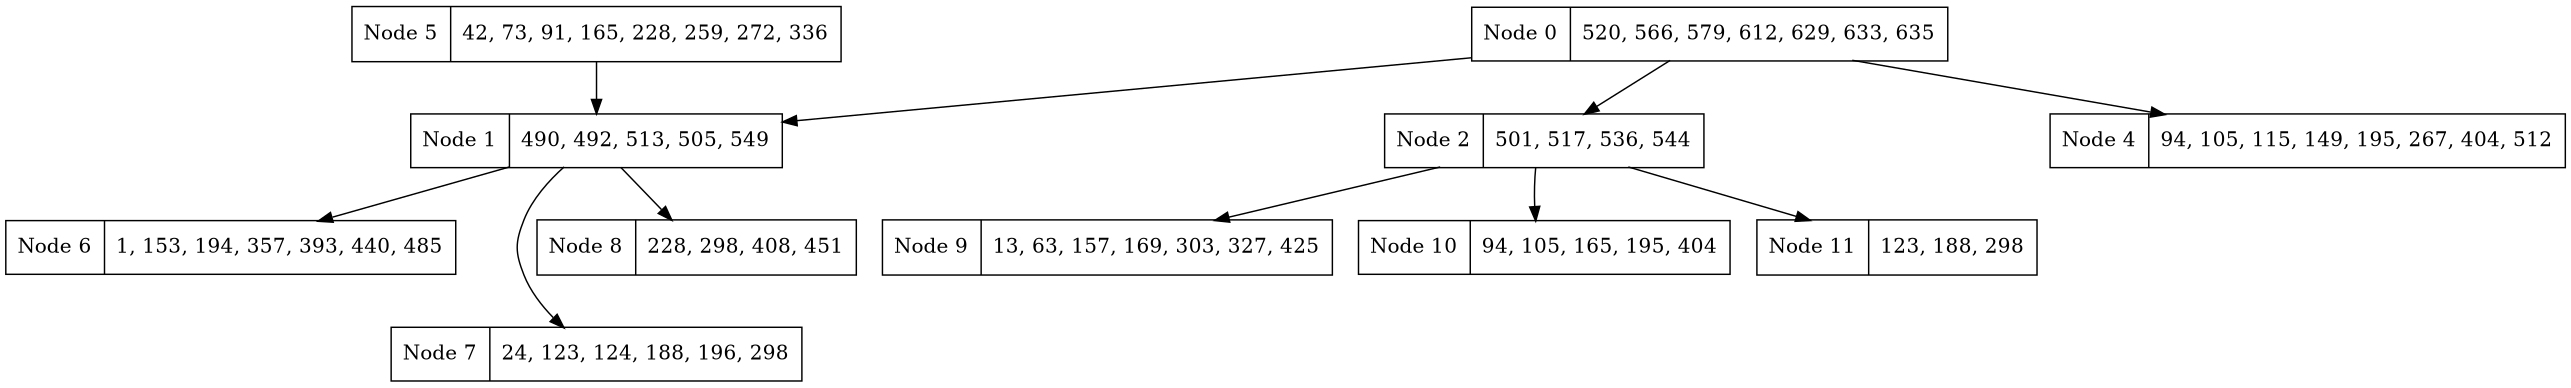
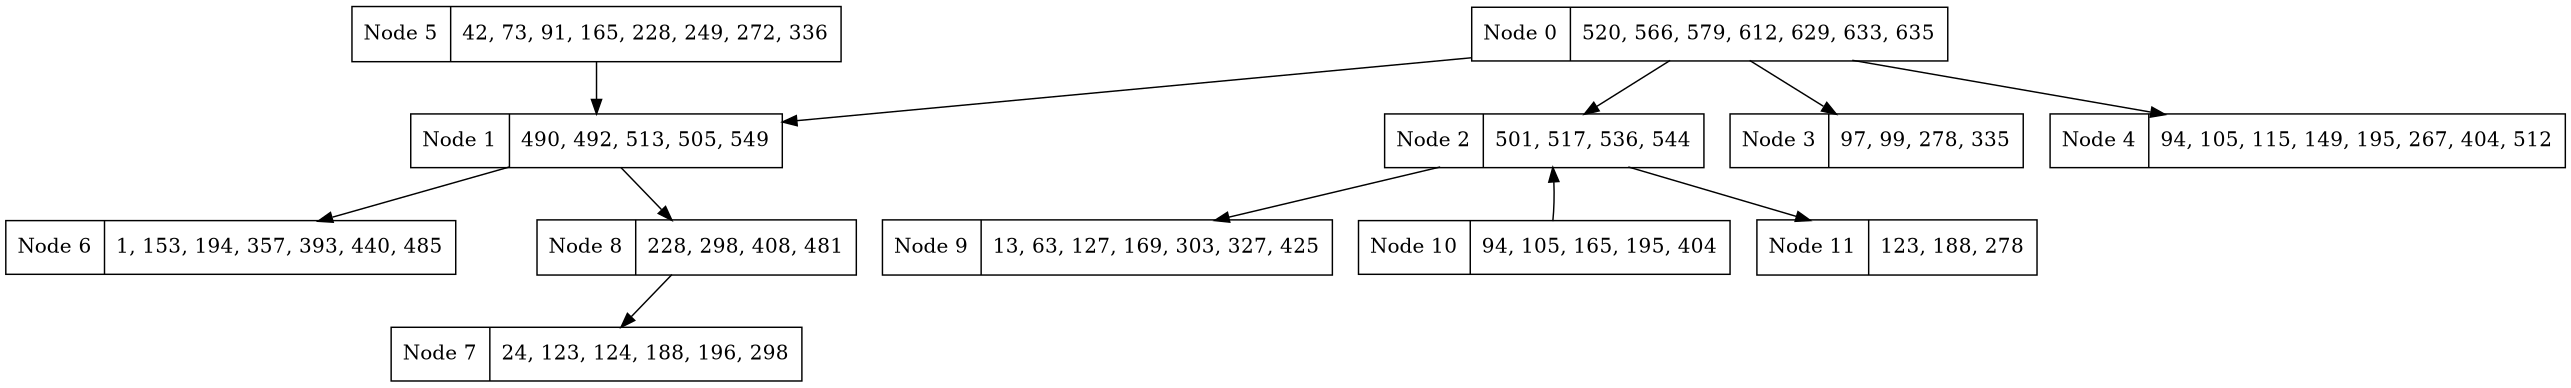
node "Node 5": text "42, 73, 91, 165, 228, 259, 272, 336" -> "42, 73, 91, 165, 228, 249, 272, 336"
node "Node 3": added
edge "Node 2" -> "Node 10": reversed
edge "Node 1" -> "Node 7": now "Node 8" -> "Node 7"
node "Node 8": text "228, 298, 408, 451" -> "228, 298, 408, 481"
node "Node 9": text "13, 63, 157, 169, 303, 327, 425" -> "13, 63, 127, 169, 303, 327, 425"
node "Node 11": text "123, 188, 298" -> "123, 188, 278"
